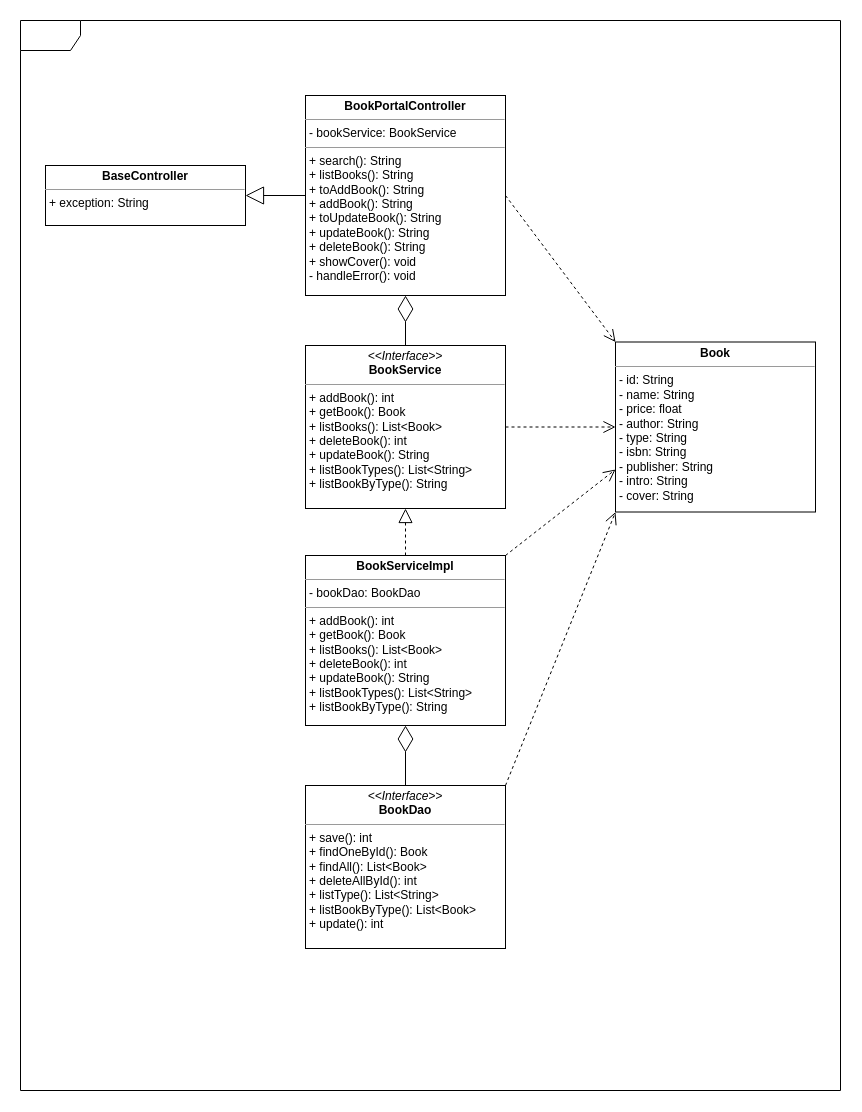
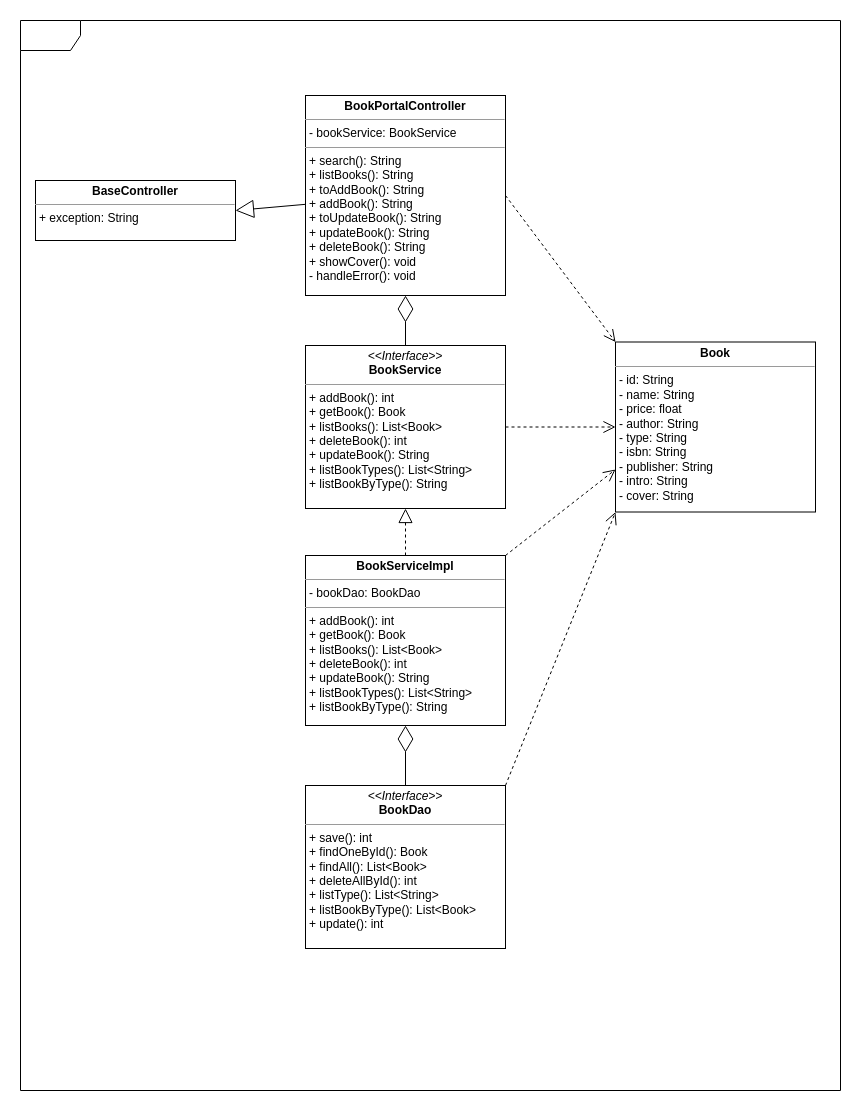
node "BaseController + exception: String": moved (146, 196) -> (136, 211)
